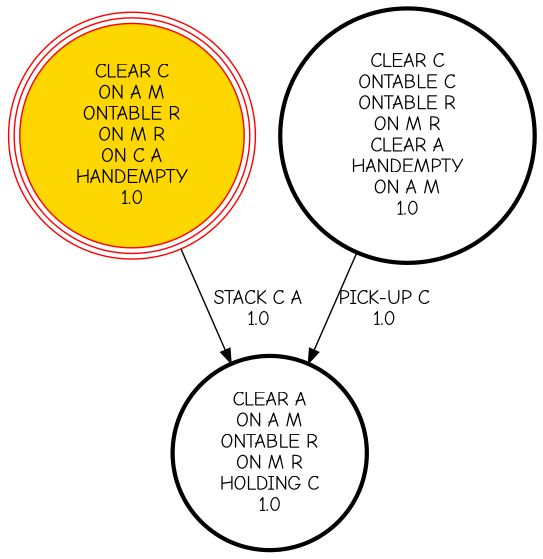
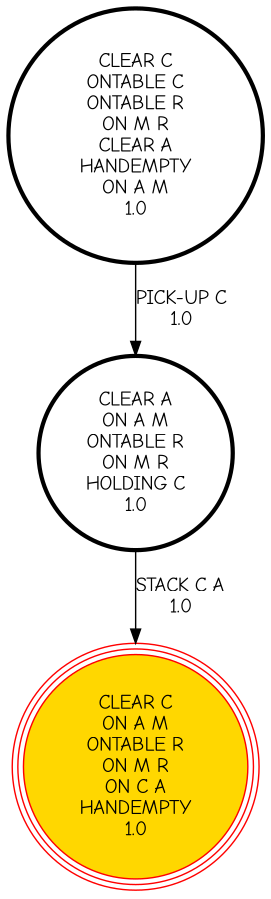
edge "CLEAR C ON A M ONTABLE R ON M R ON C A HANDEMPTY 1.0" -> "CLEAR A ON A M ONTABLE R ON M R HOLDING C 1.0": reversed
